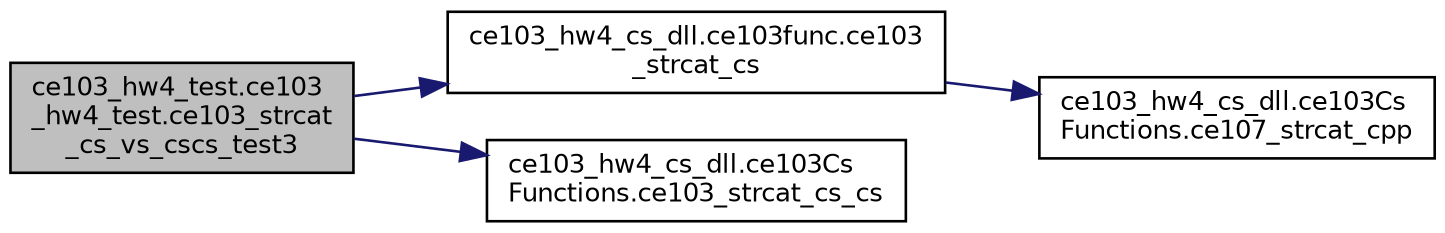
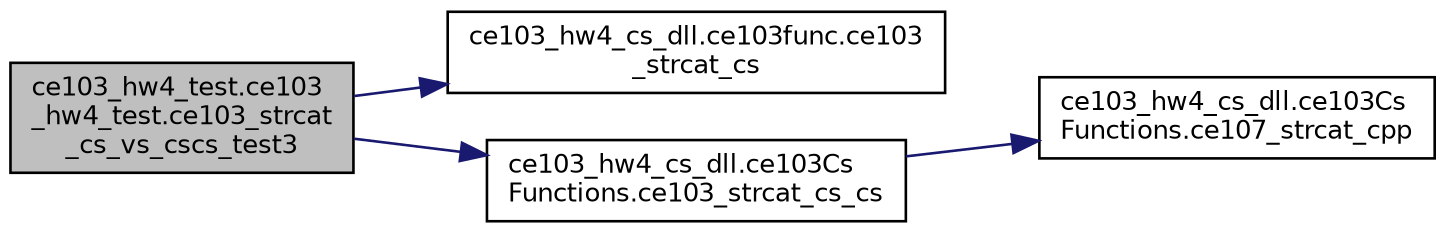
edge "ce103_hw4_cs_dll.ce103func.ce103 _strcat_cs" -> "ce103_hw4_cs_dll.ce103Cs Functions.ce107_strcat_cpp": now "ce103_hw4_cs_dll.ce103Cs Functions.ce103_strcat_cs_cs" -> "ce103_hw4_cs_dll.ce103Cs Functions.ce107_strcat_cpp"
